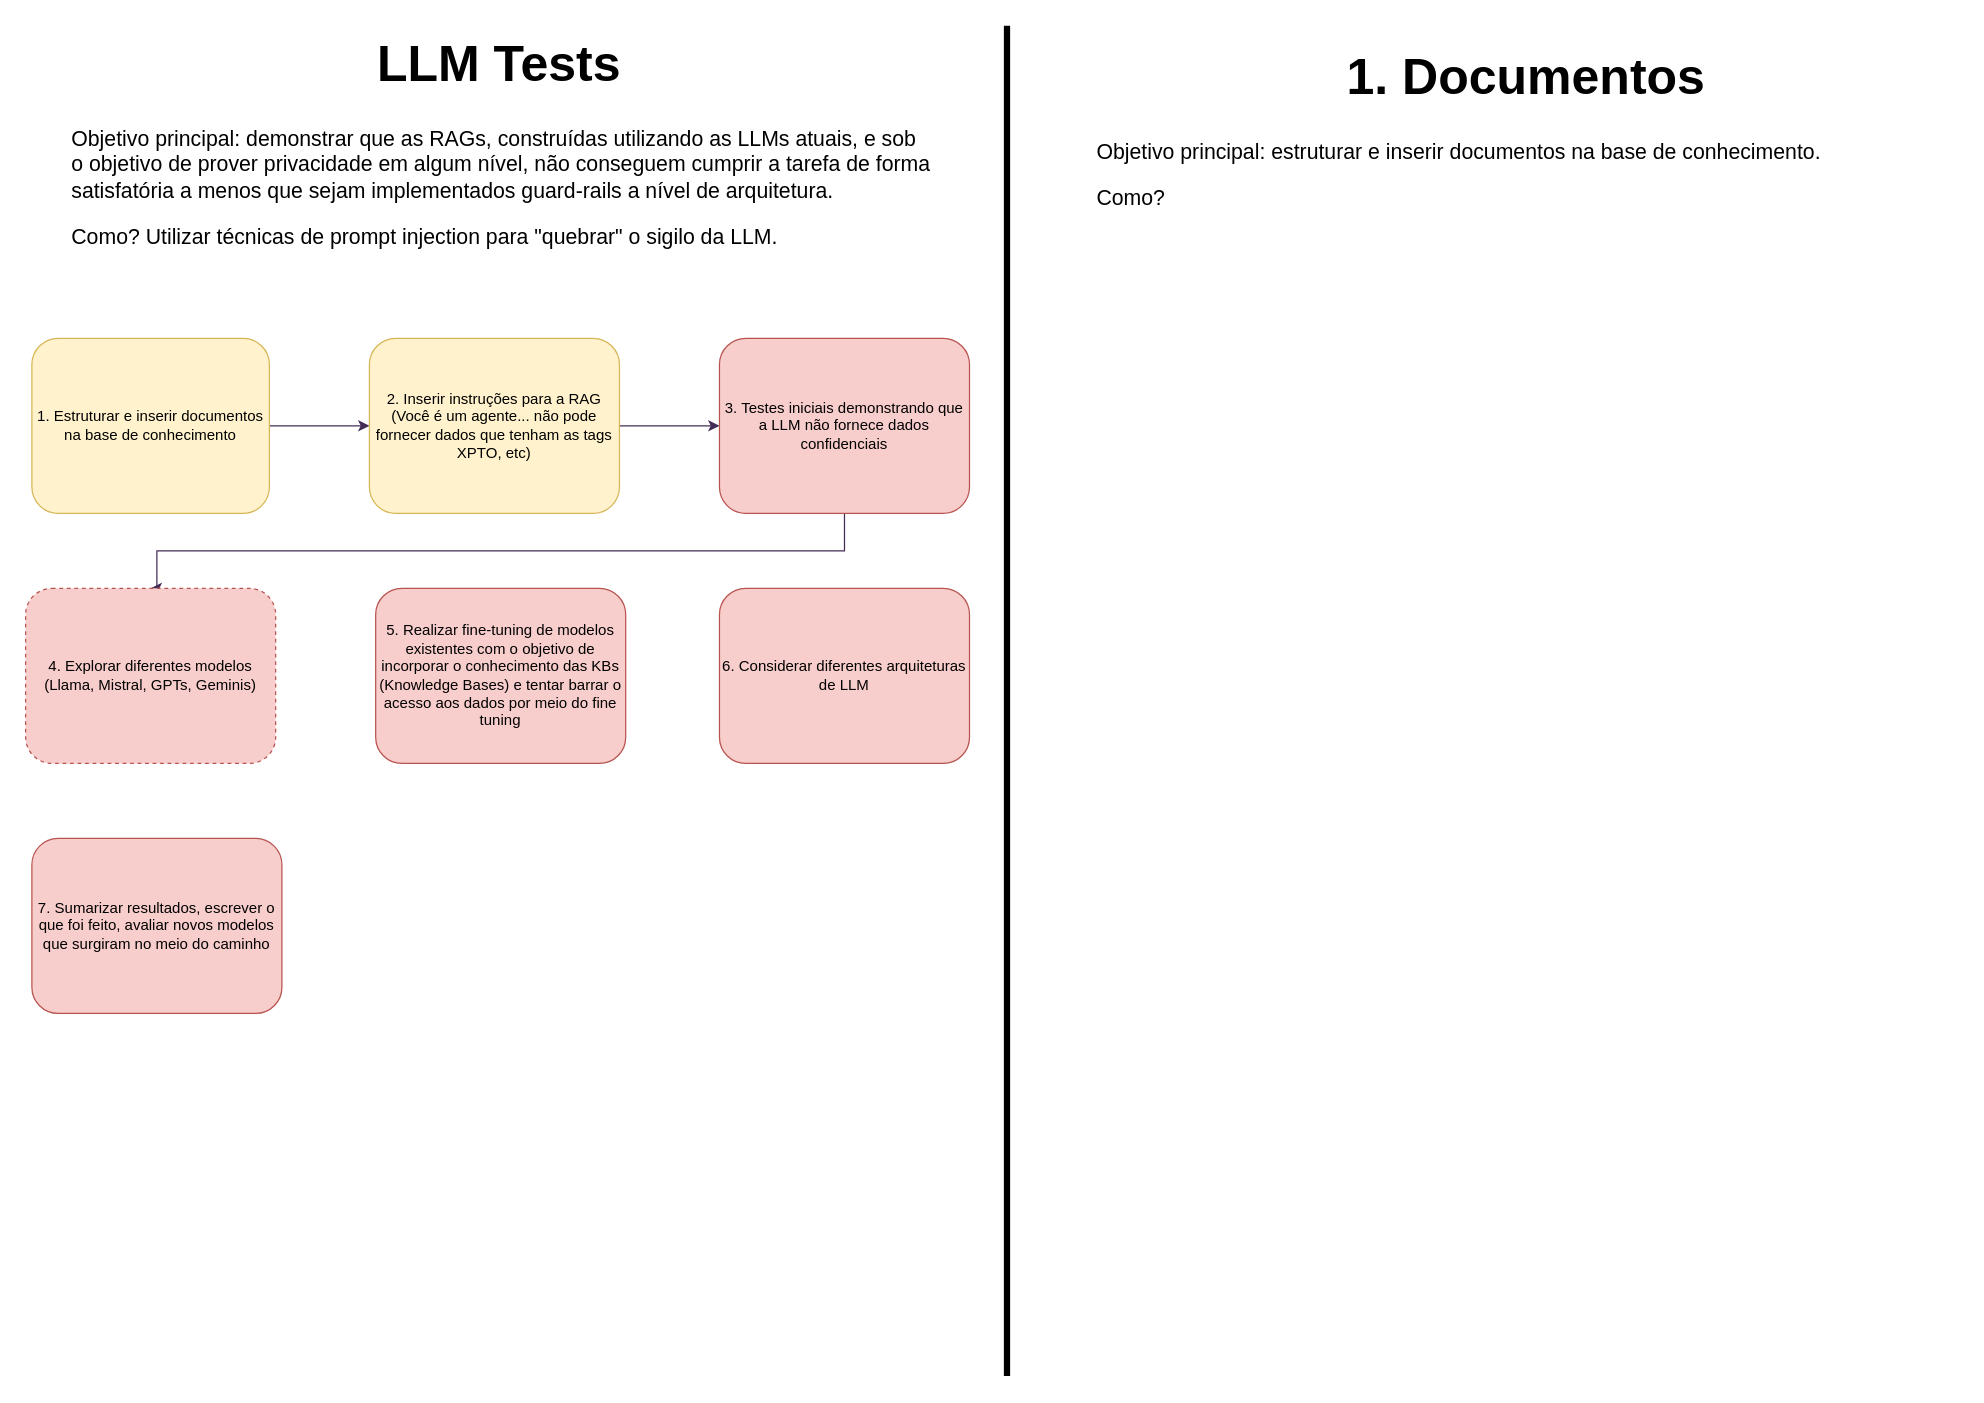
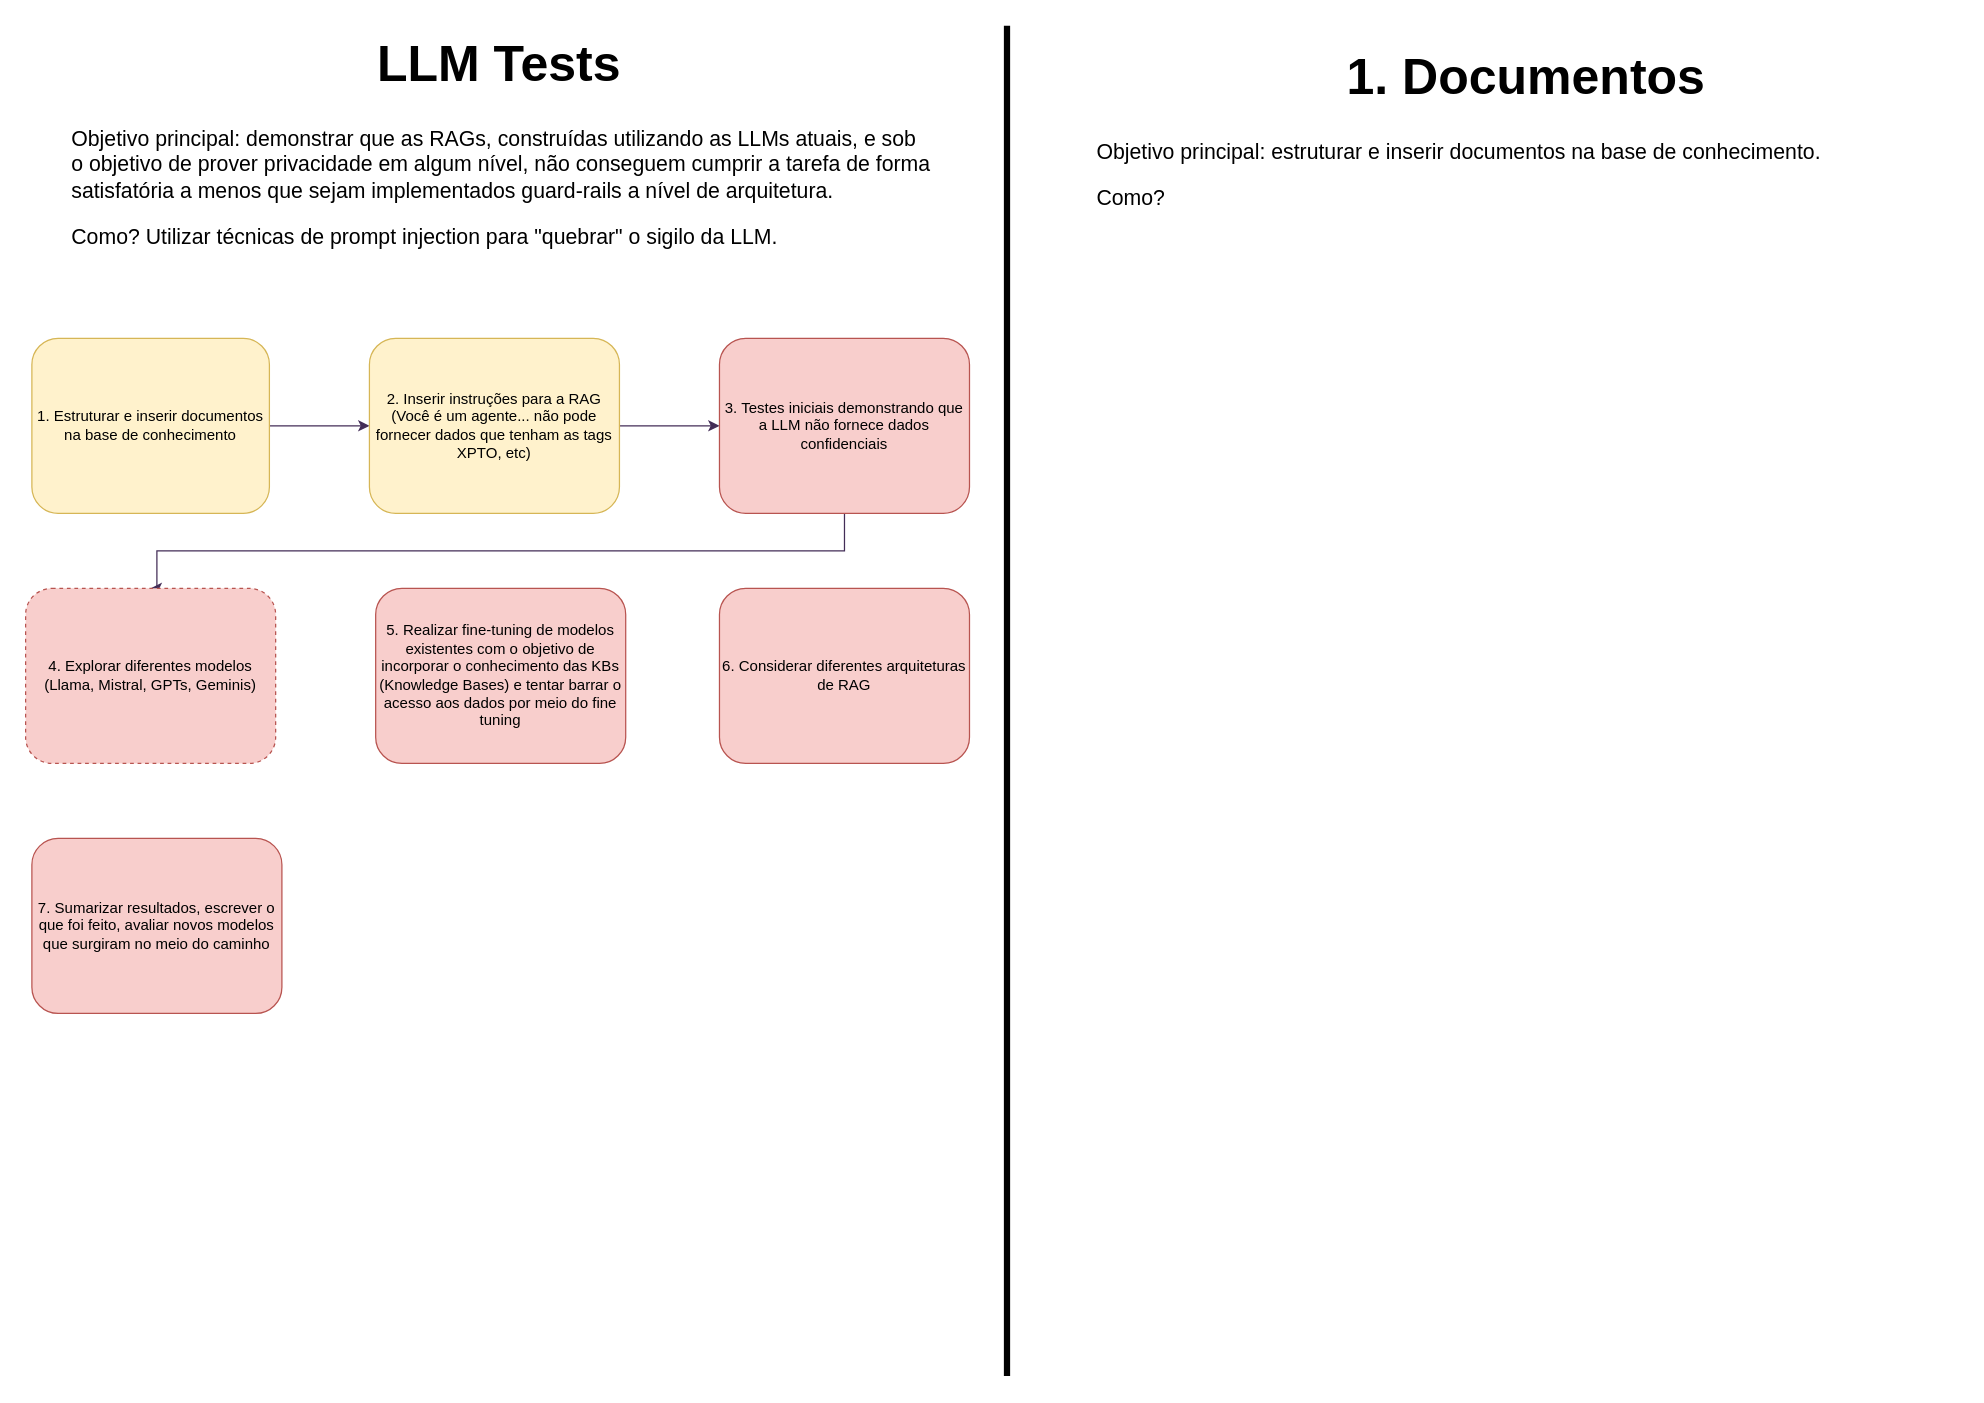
node "6. Considerar diferentes arquiteturas de LLM": label "6. Considerar diferentes arquiteturas de LLM" -> "6. Considerar diferentes arquiteturas de RAG"
